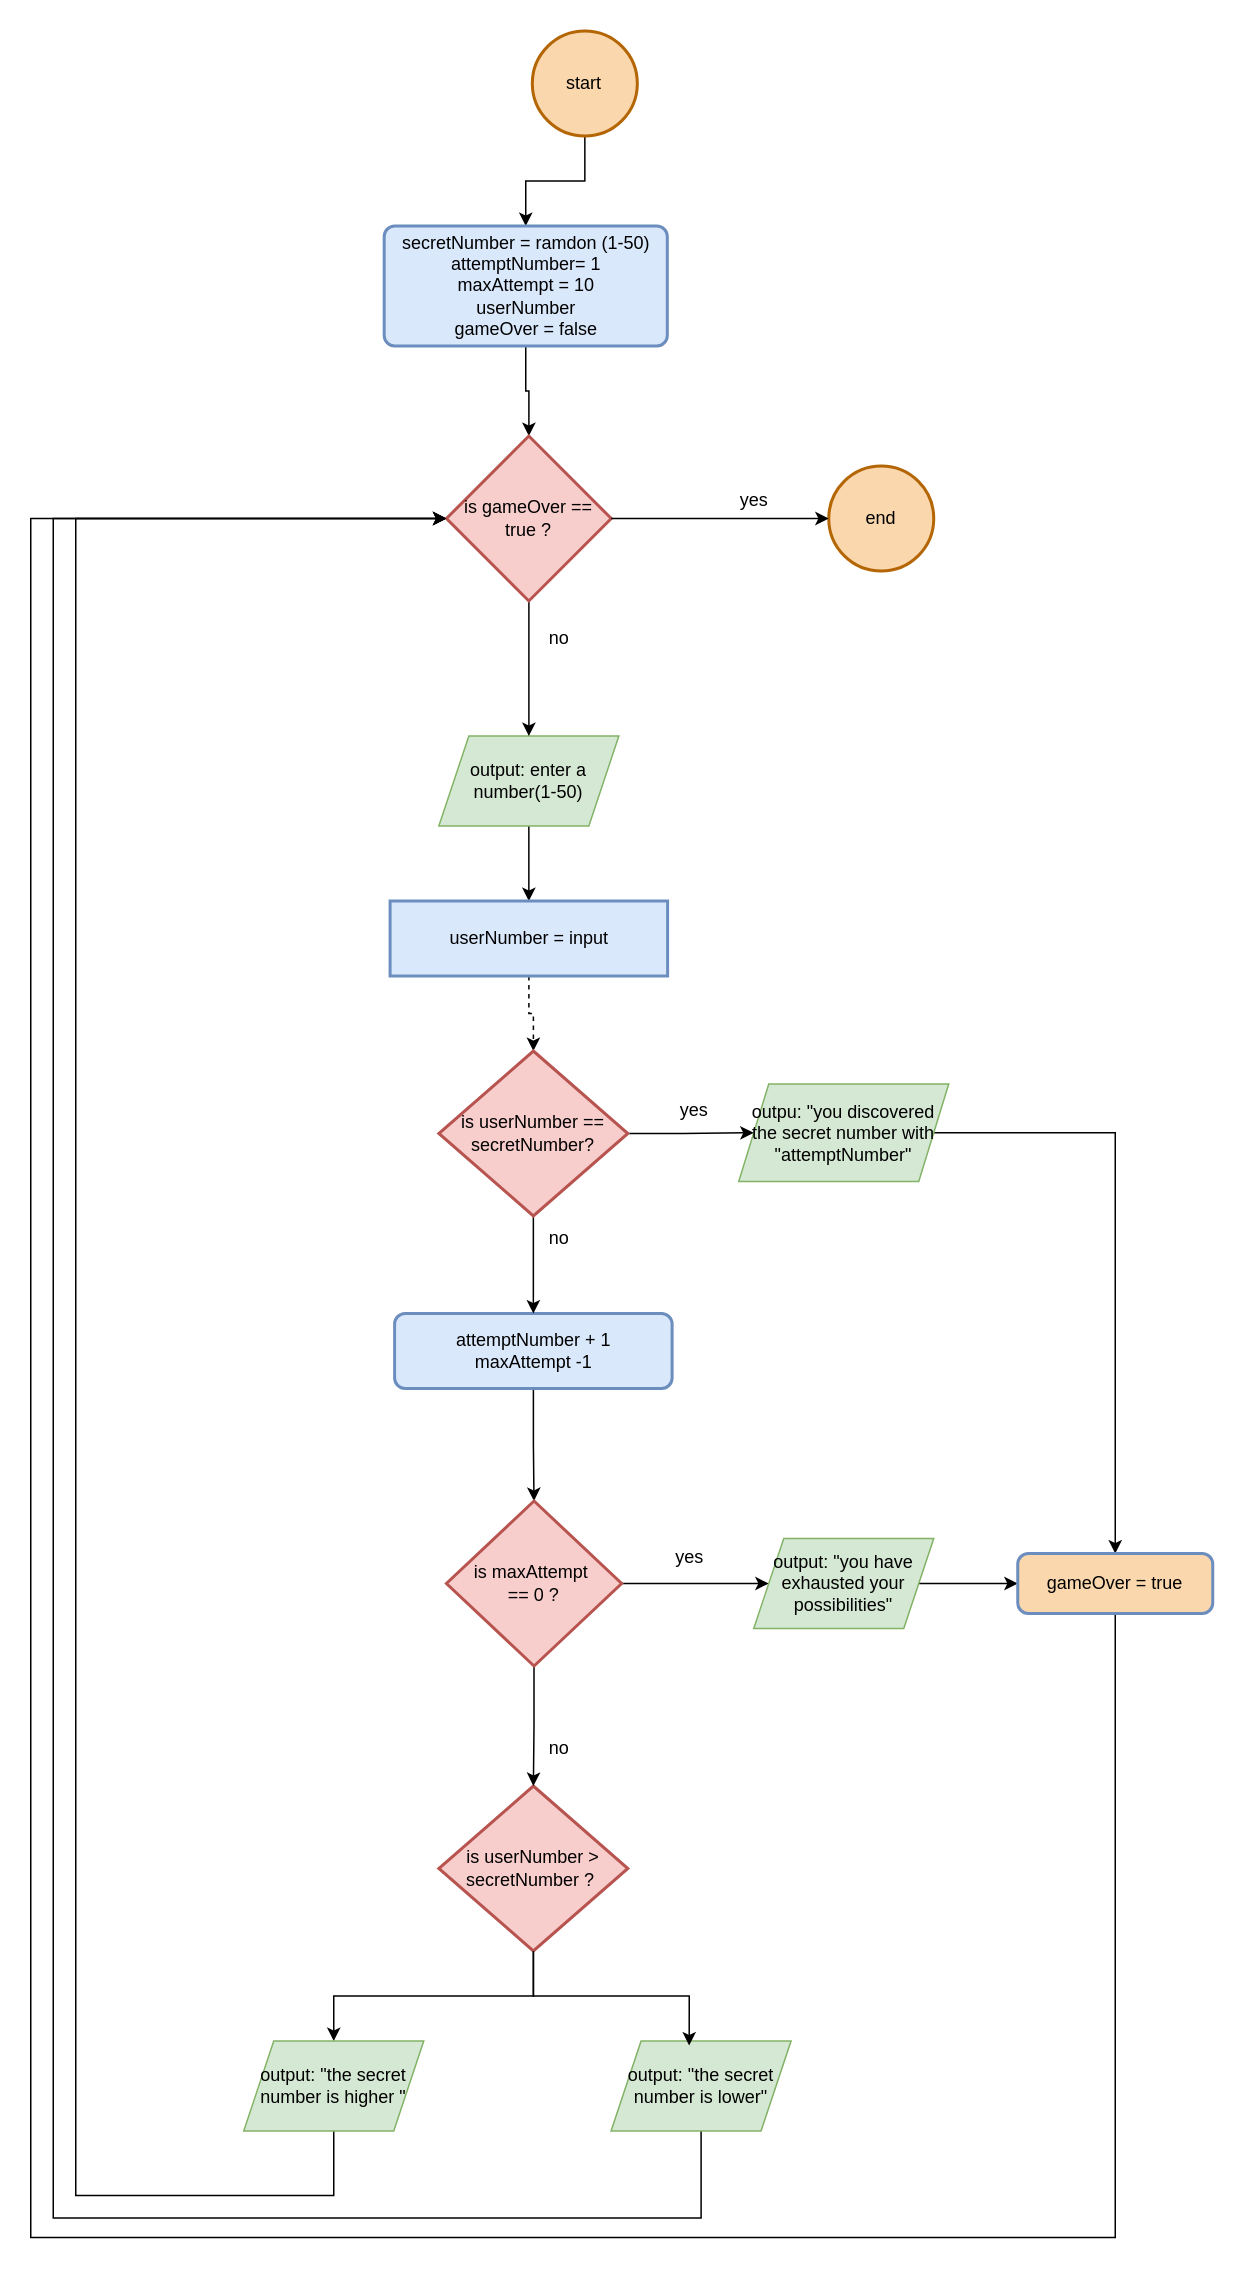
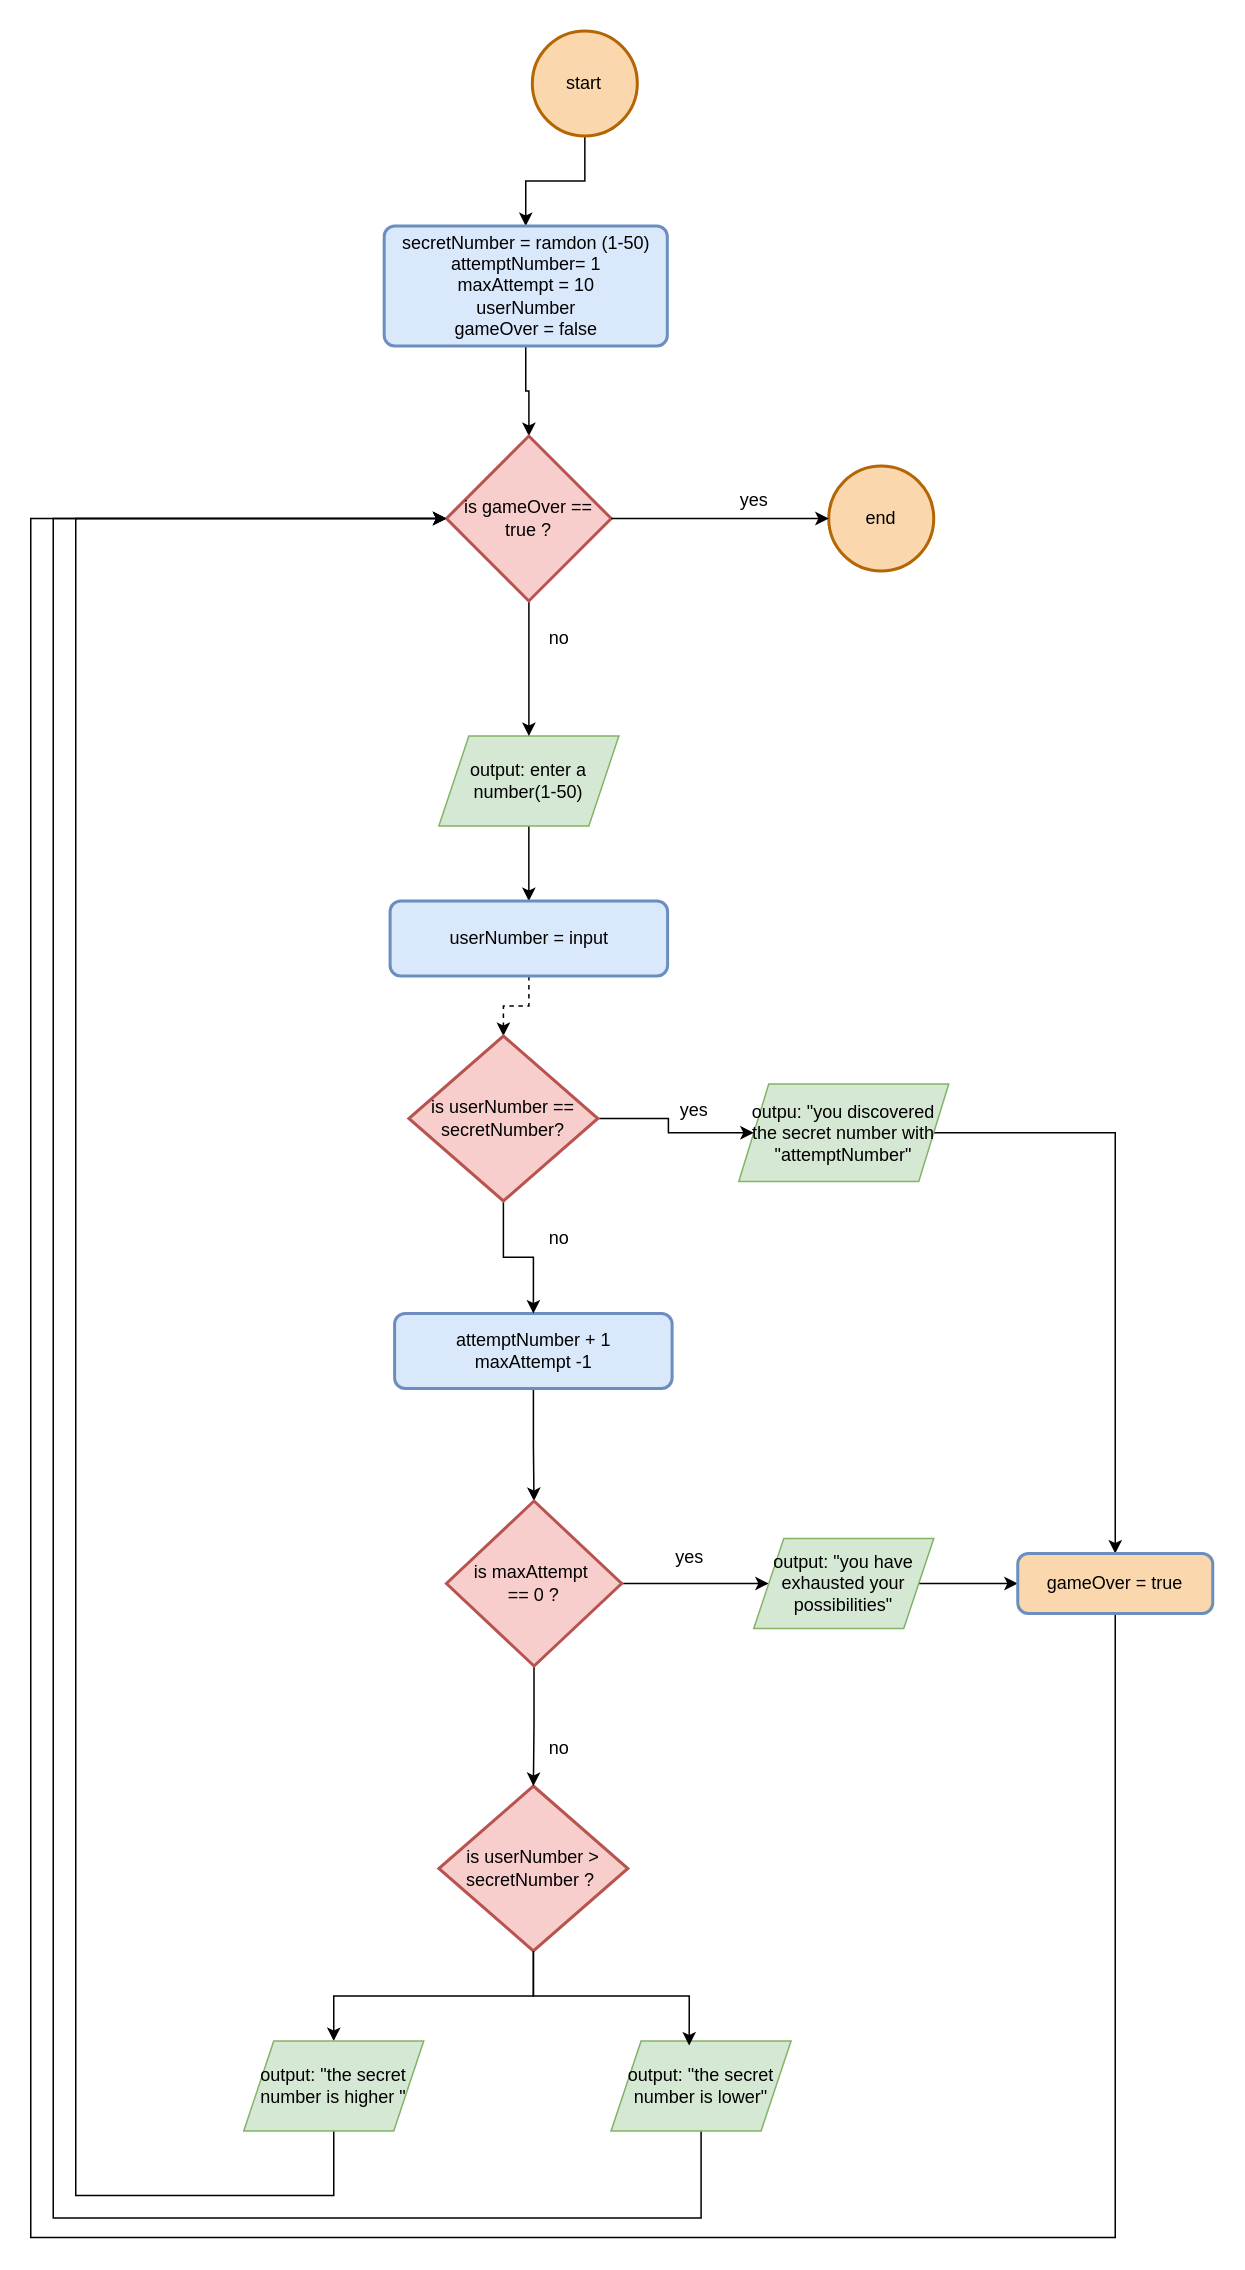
node "userNumber = input": shape rectangle -> rounded rectangle
node "is userNumber == secretNumber?": moved (533, 1133) -> (503, 1118)
